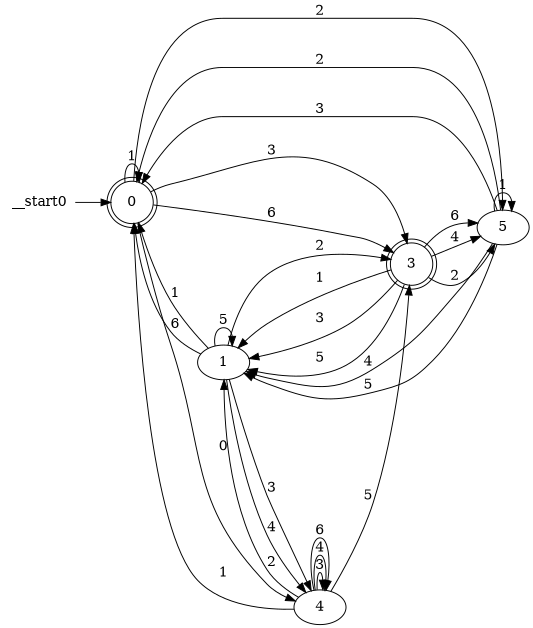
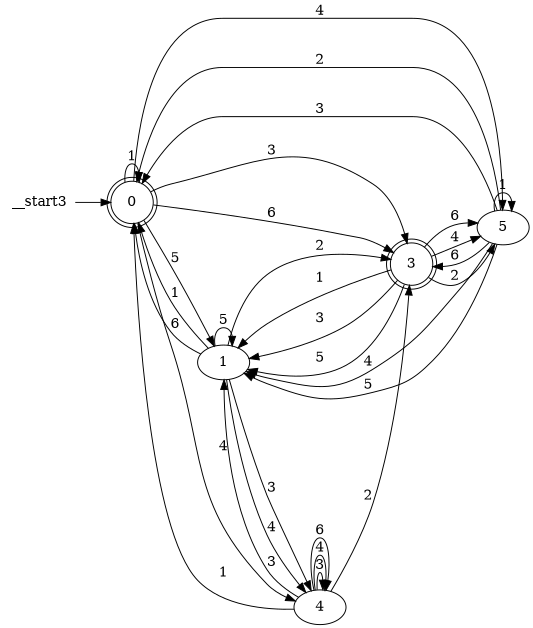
edge "0" -> "5": label "2" -> "4"
node "__start0": label "__start0" -> "__start3"
edge "5" -> "3": added, label "6"
edge "0" -> "1": added, label "5"
edge "0" -> "4": label "0" -> "4"
edge "4" -> "3": label "5" -> "2"
edge "4" -> "1": label "2" -> "3"
